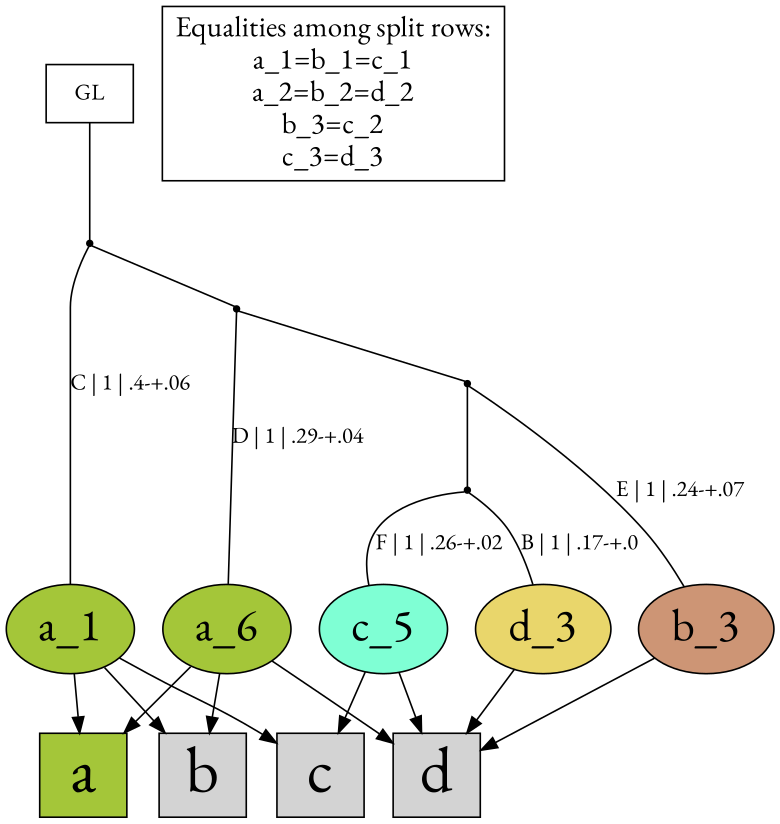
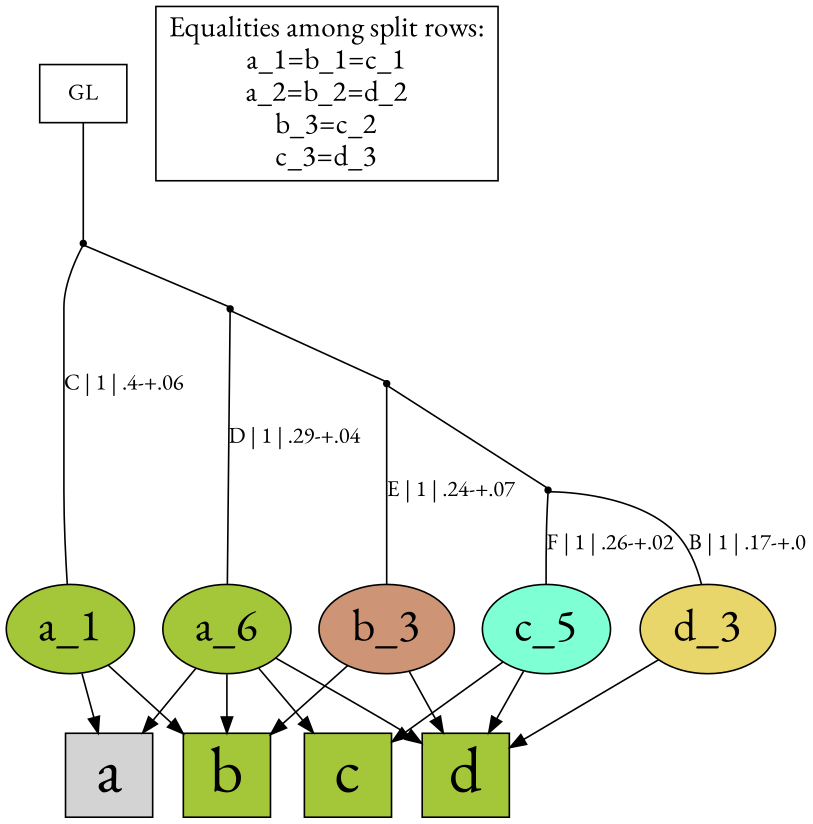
edge "b_3" -> "b": added
edge "a_1" -> "c": now "a_6" -> "c"
node "a": fillcolor #a4c639 -> lightgrey
node "b": fillcolor lightgrey -> #a4c639
node "c": fillcolor lightgrey -> #a4c639
node "d": fillcolor lightgrey -> #a4c639
